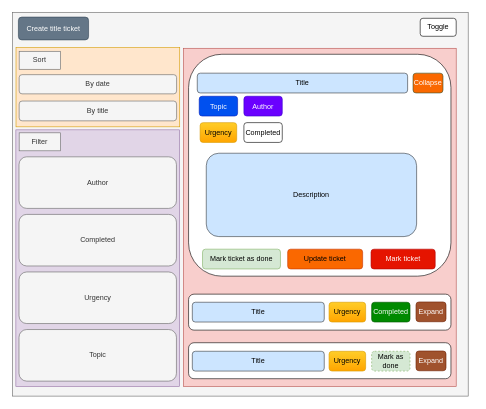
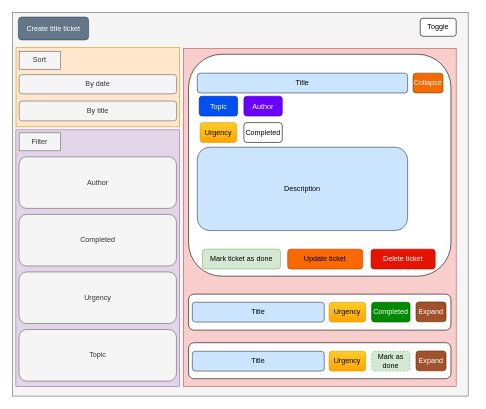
node "Description": moved (311, 195) -> (302, 189)
node "Mark ticket": label "Mark ticket" -> "Delete ticket"
